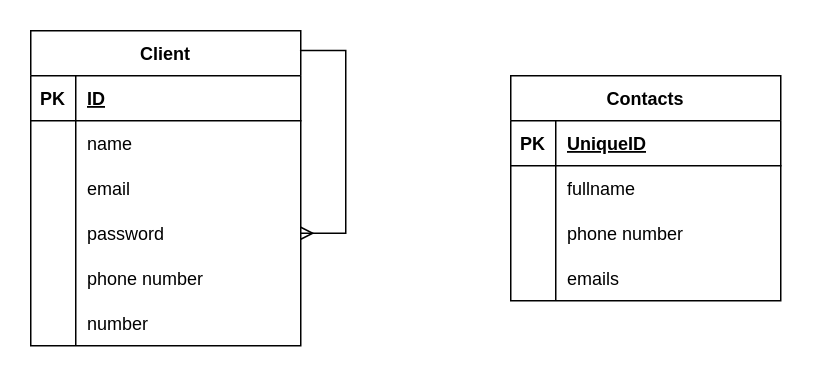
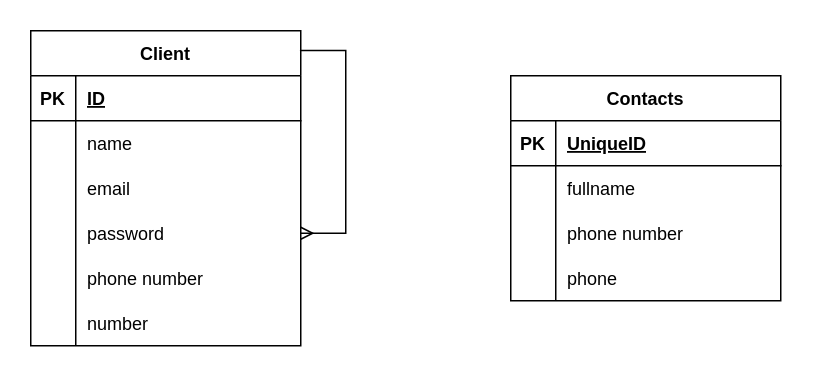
node "emails": label "emails" -> "phone"
